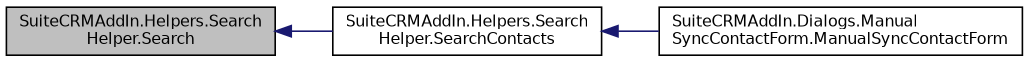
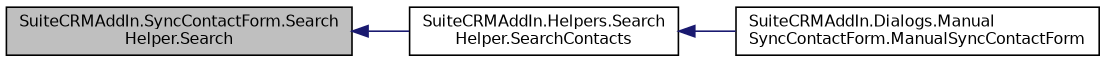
node "SuiteCRMAddIn.Helpers.Search Helper.Search": label "SuiteCRMAddIn.Helpers.Search Helper.Search" -> "SuiteCRMAddIn.SyncContactForm.Search Helper.Search"
